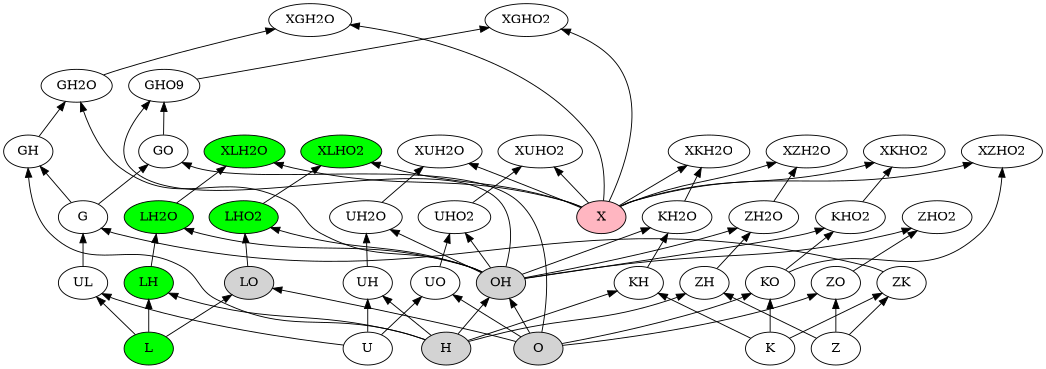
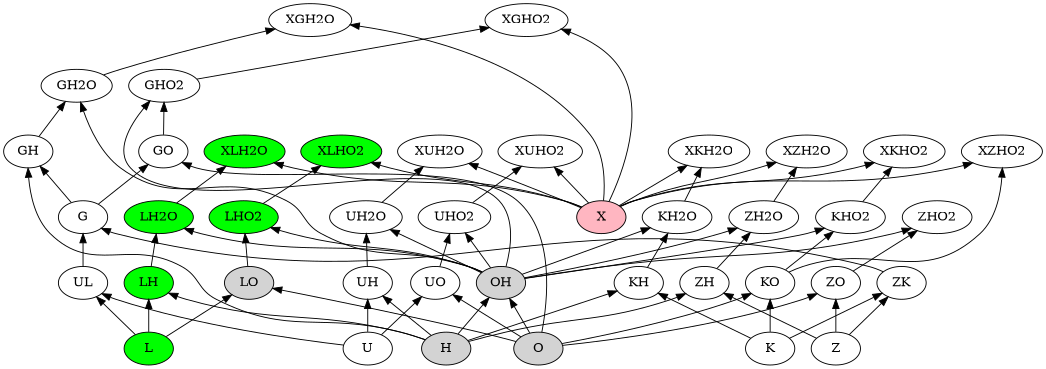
node "GHO9": label "GHO9" -> "GHO2"
